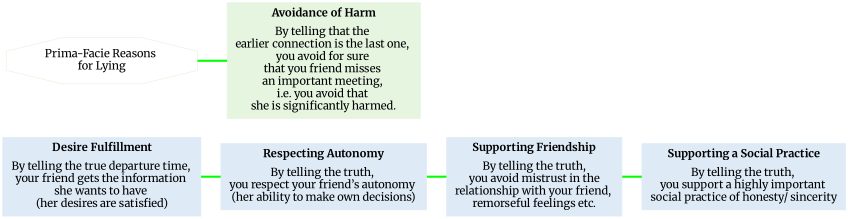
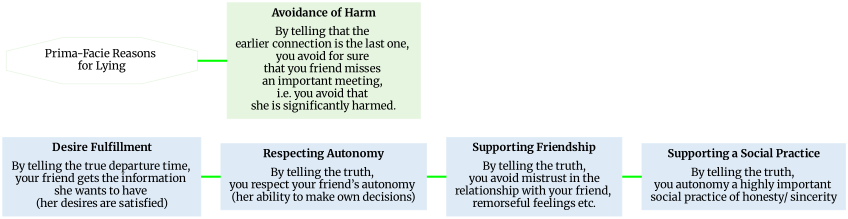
node "Supporting a Social Practice": text "you support a highly important" -> "you autonomy a highly important"
